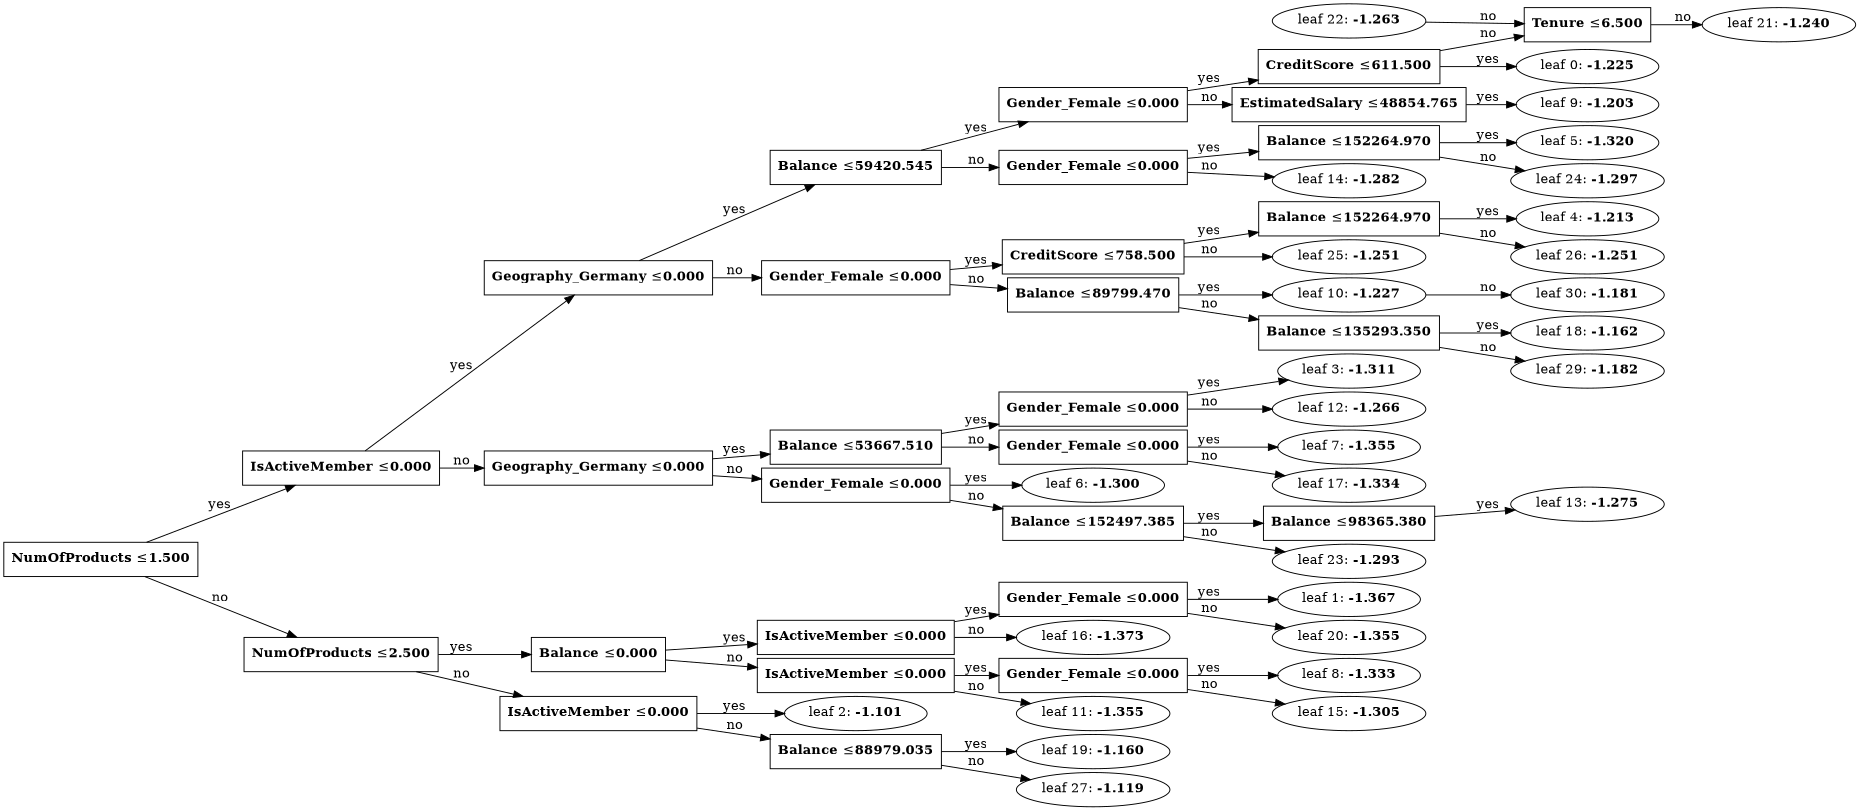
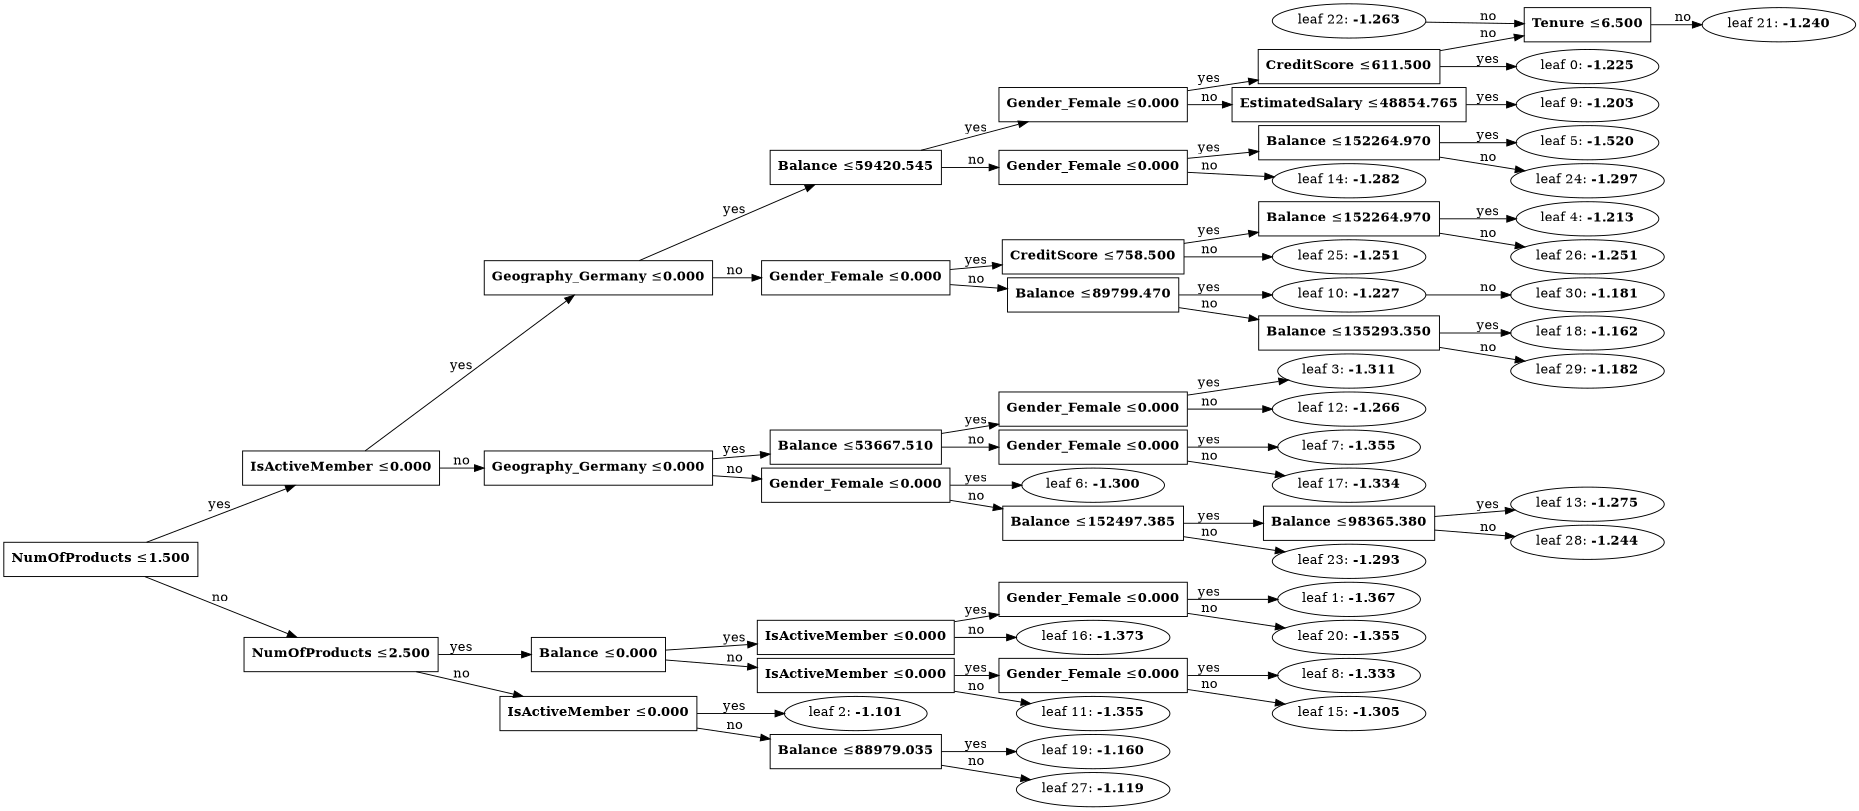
node "leaf 5:": text "-1.320" -> "-1.520"
node "leaf 28:": added
